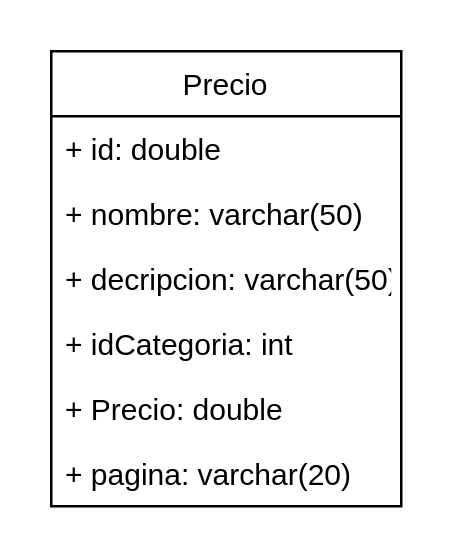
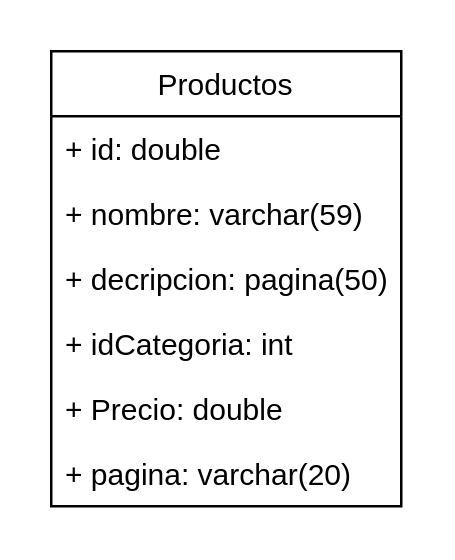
node "Precio": label "Precio" -> "Productos"
node "+ nombre: varchar(50)": label "+ nombre: varchar(50)" -> "+ nombre: varchar(59)"
node "+ decripcion: varchar(50)": label "+ decripcion: varchar(50)" -> "+ decripcion: pagina(50)"
